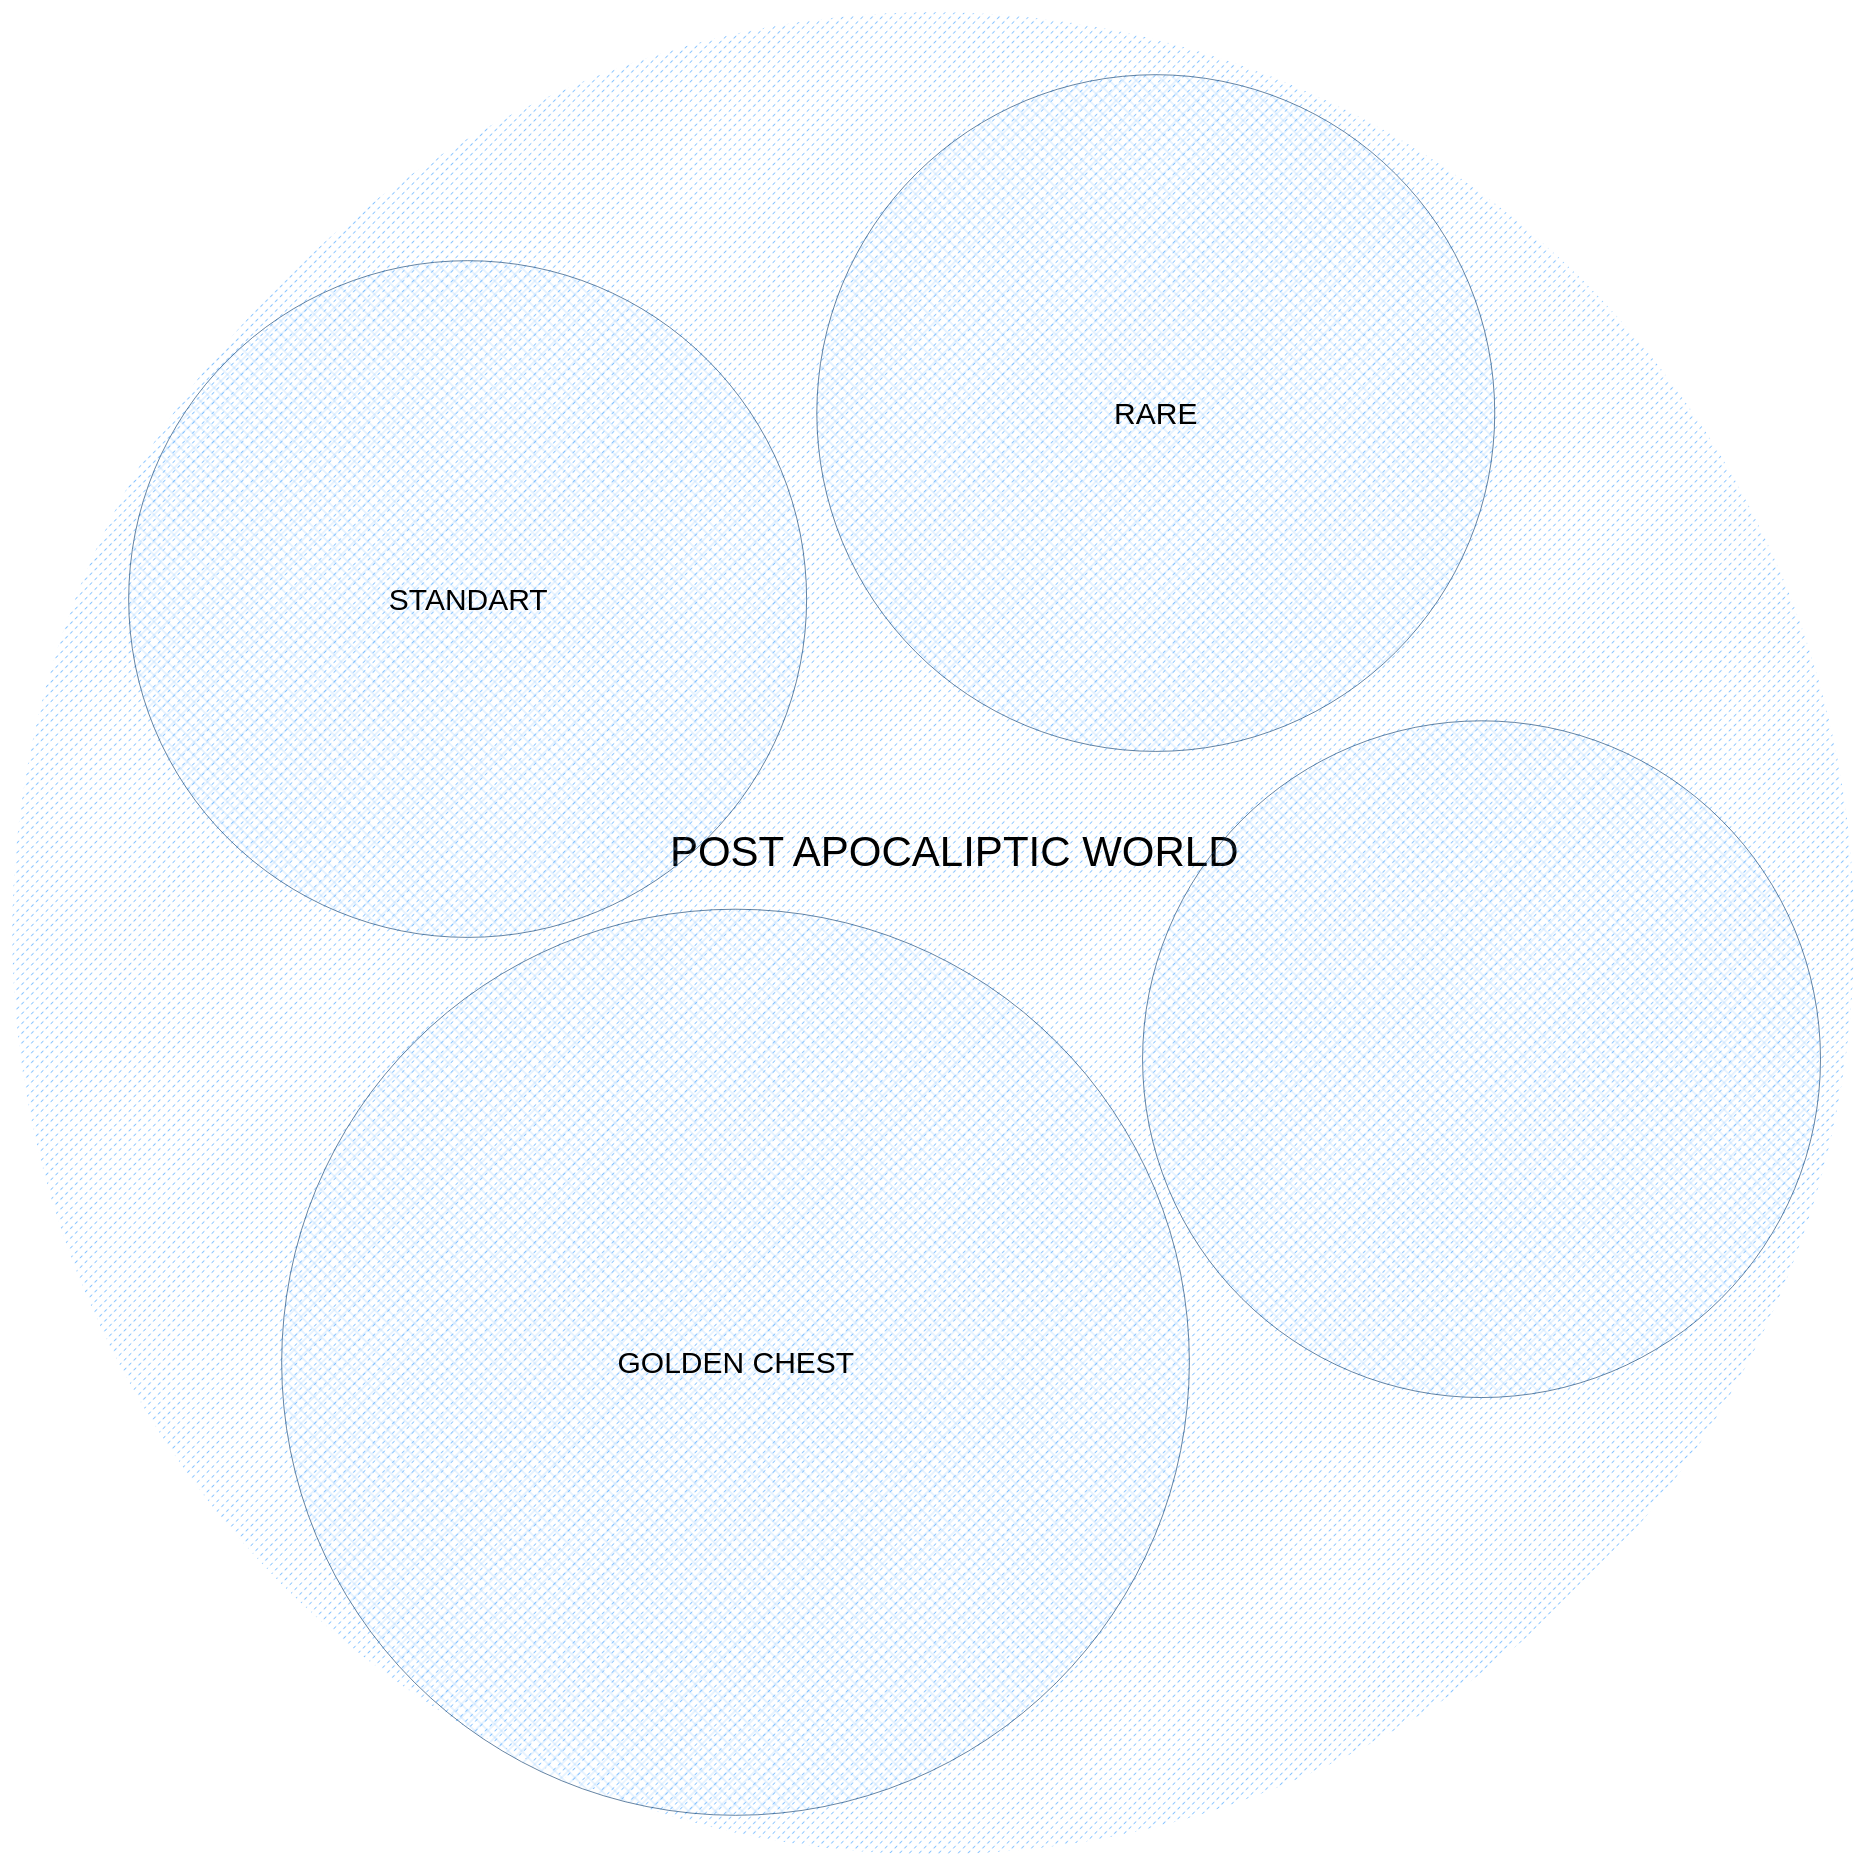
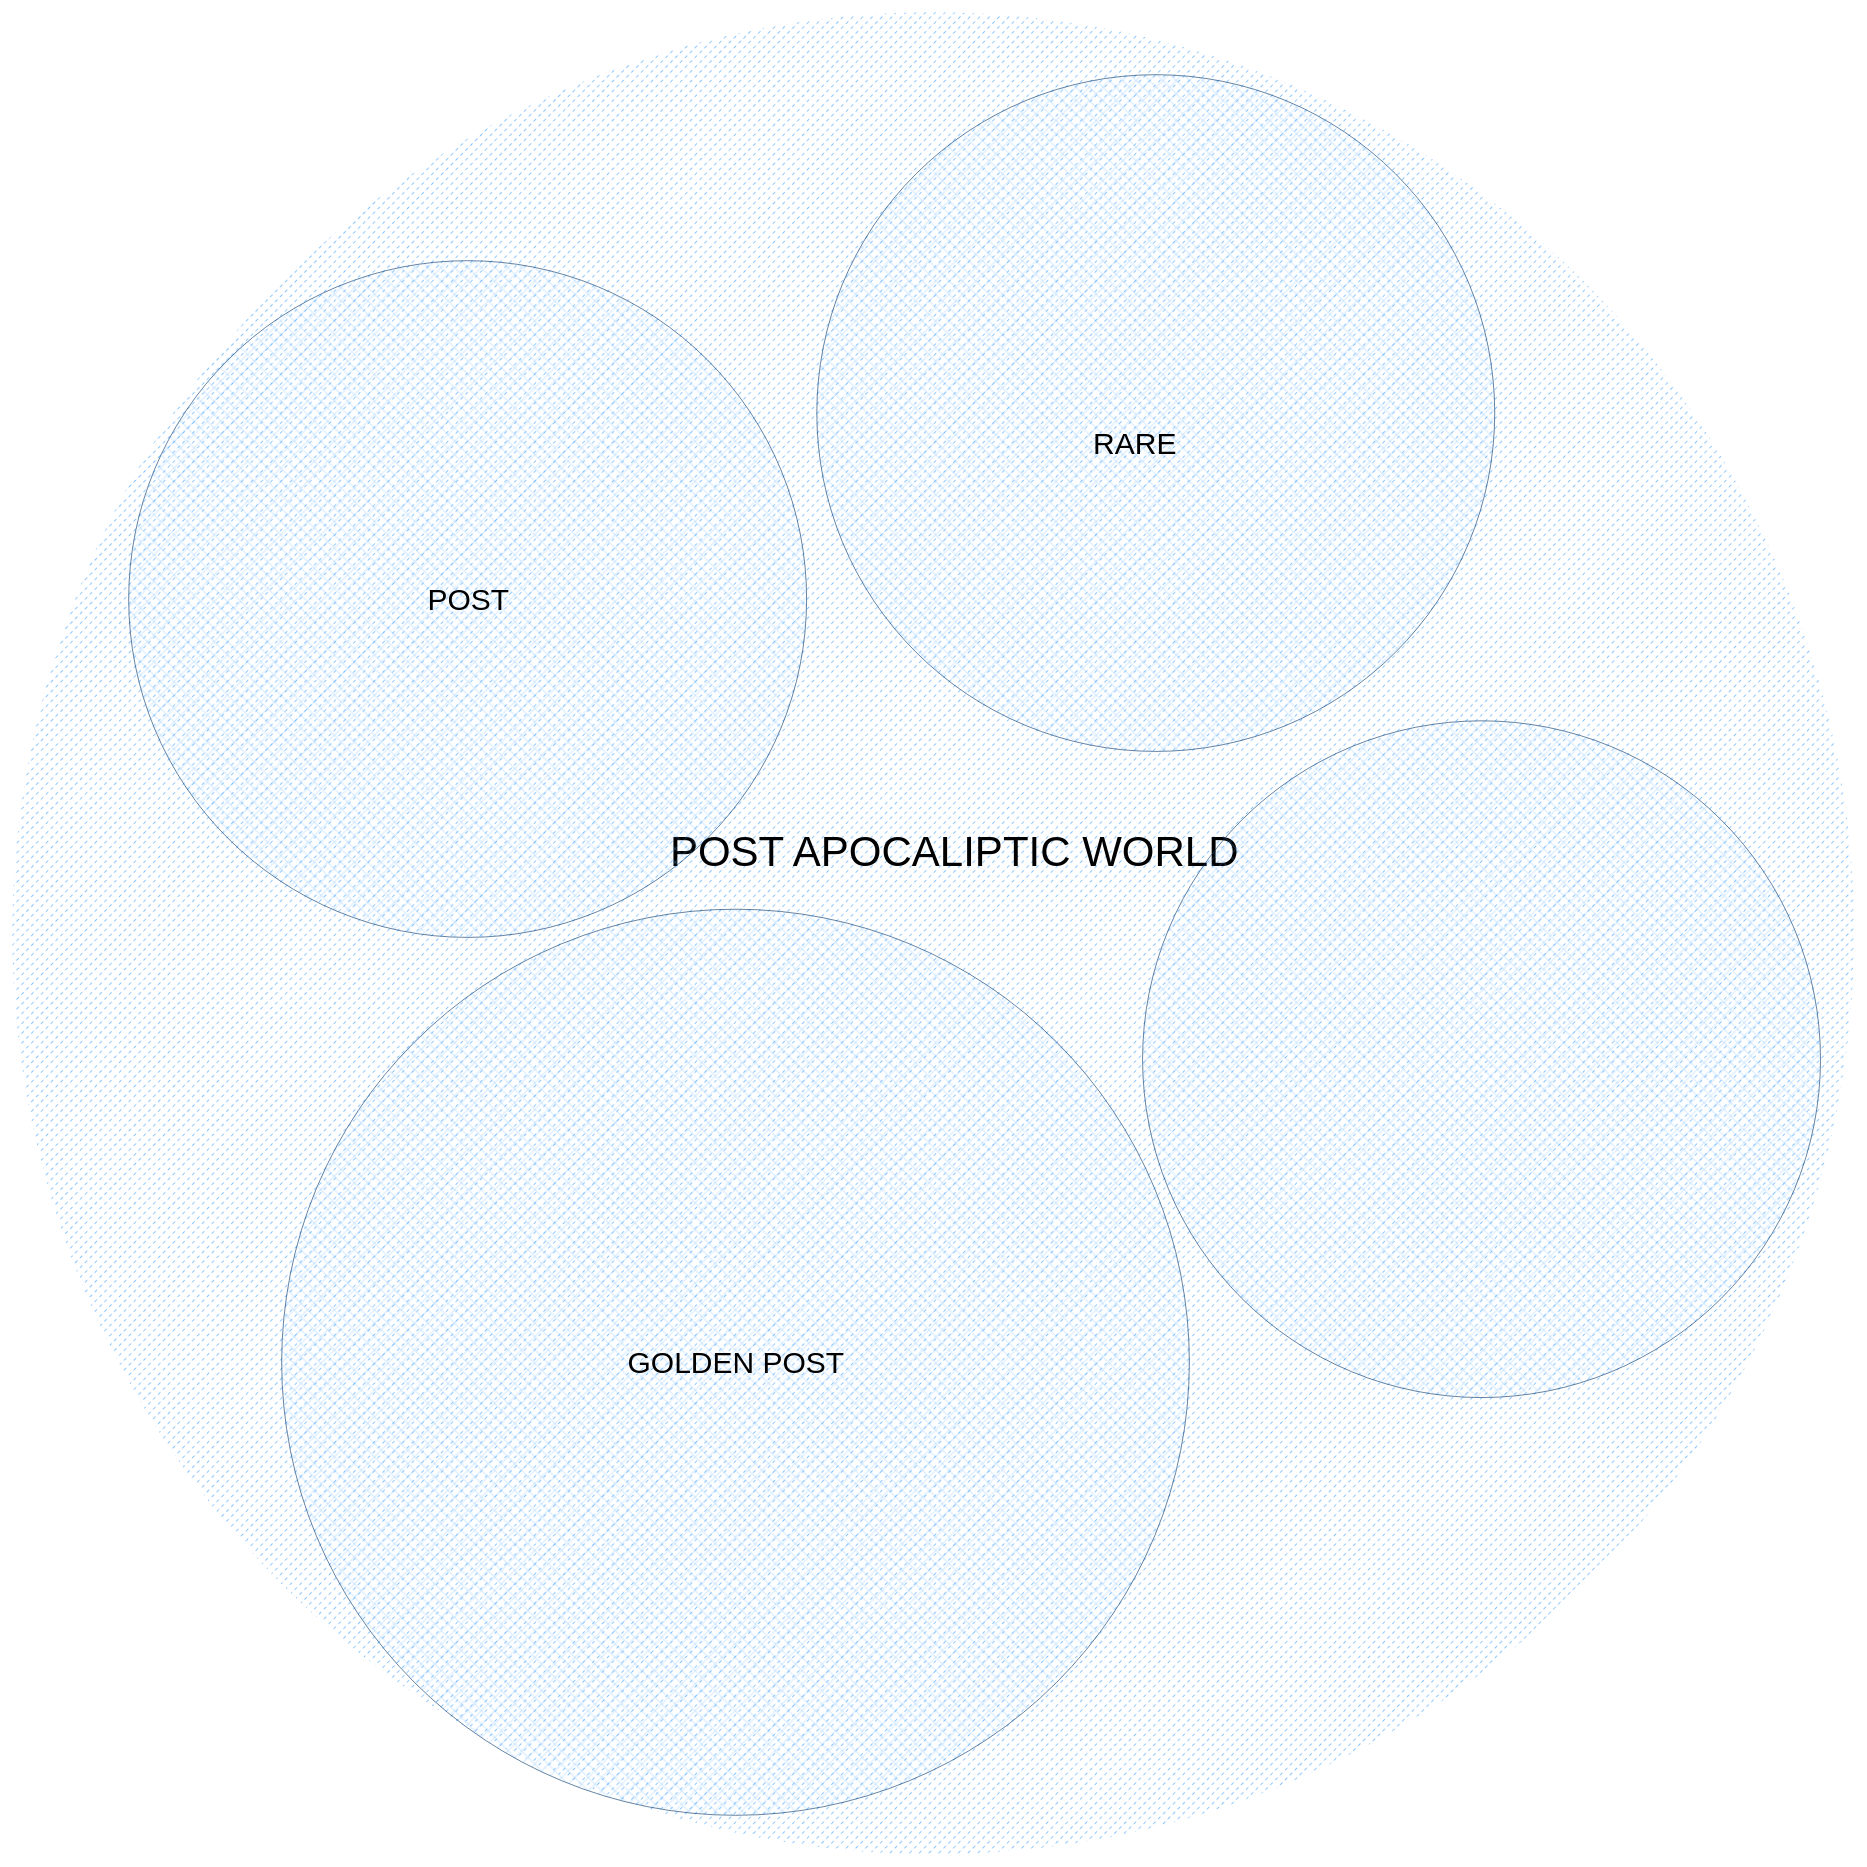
node "RARE": moved (1156, 413) -> (1135, 443)
node "STANDART": label "STANDART" -> "POST"
node "GOLDEN CHEST": label "GOLDEN CHEST" -> "GOLDEN POST"
